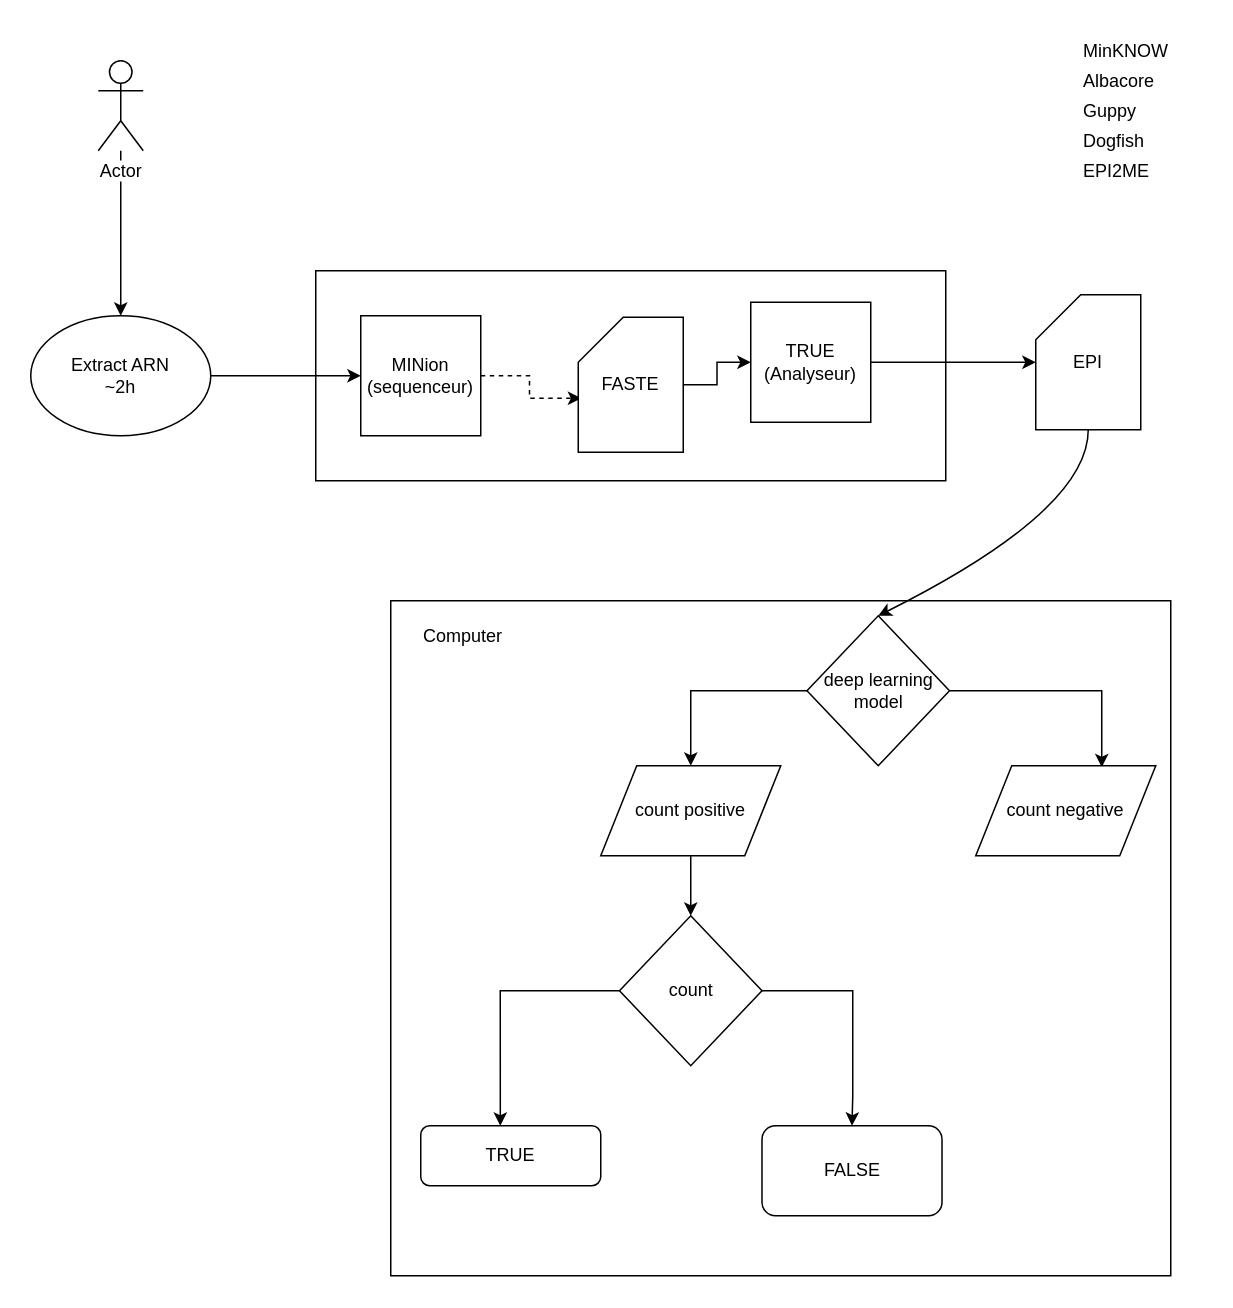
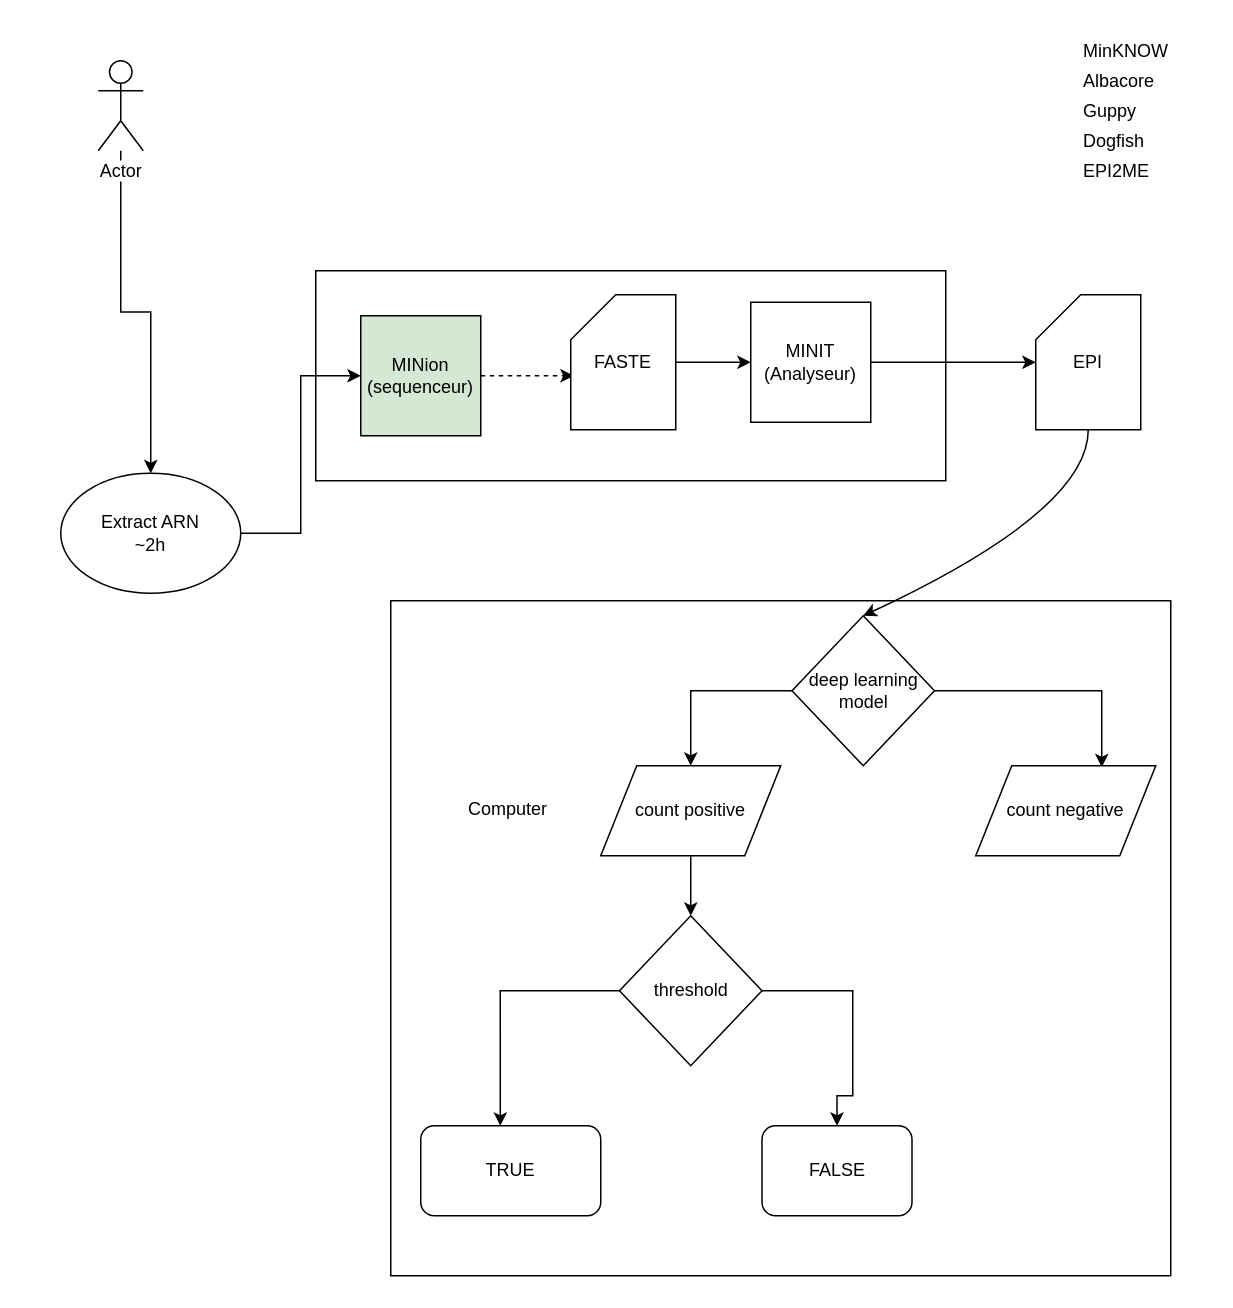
node "TRUE (Analyseur)": label "TRUE (Analyseur)" -> "MINIT (Analyseur)"
node "Extract ARN ~2h": moved (121, 376) -> (151, 533)
node "MINion (sequenceur)": fillcolor #ffffff -> #d5e8d4
node "FASTE": moved (631, 385) -> (623, 362)
node "Computer": moved (481, 638) -> (526, 811)
node "deep learning model": moved (878, 691) -> (863, 691)
node "count": label "count" -> "threshold"
node "TRUE": size 180x60 -> 180x90
node "FALSE": size 180x90 -> 150x90
